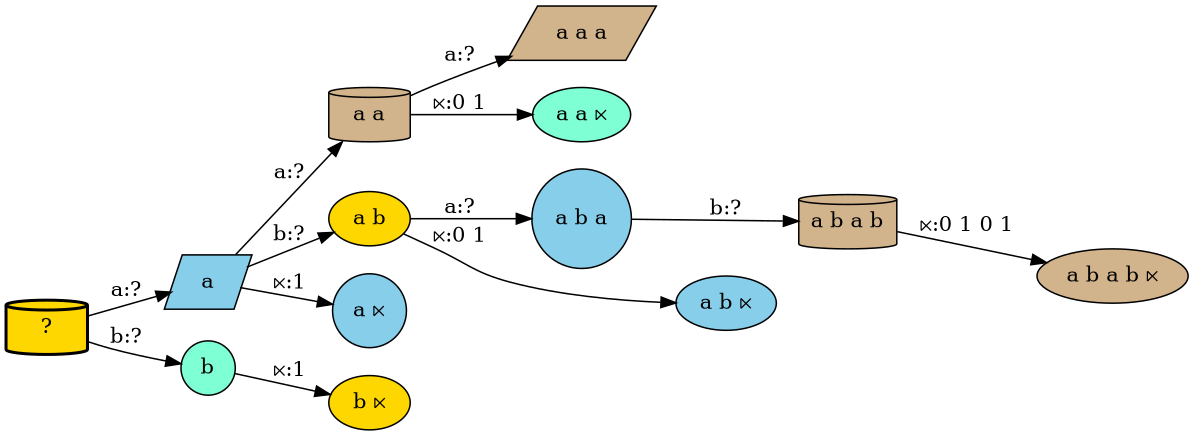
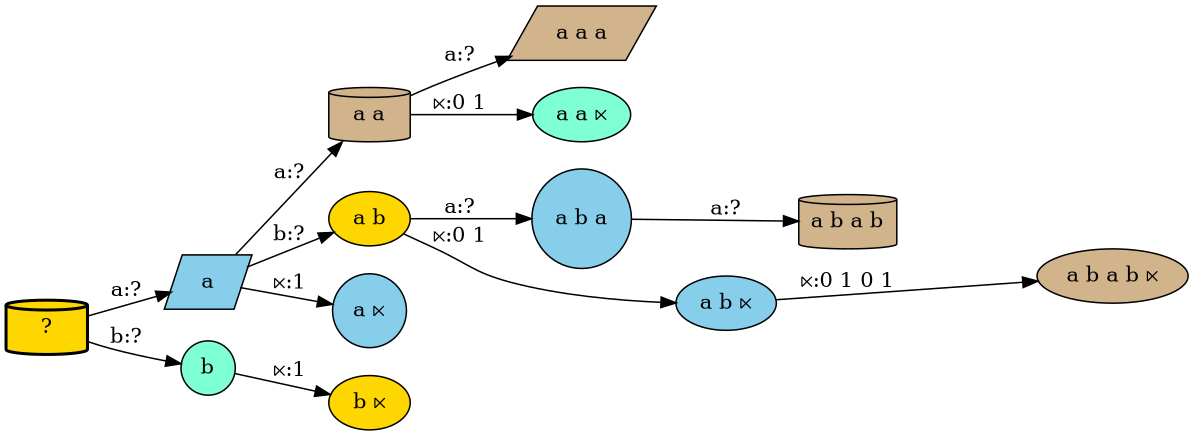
edge "a b a" -> "a b a b": label "b:?" -> "a:?"
edge "a b a b" -> "a b a b ⋉": now "a b ⋉" -> "a b a b ⋉"
